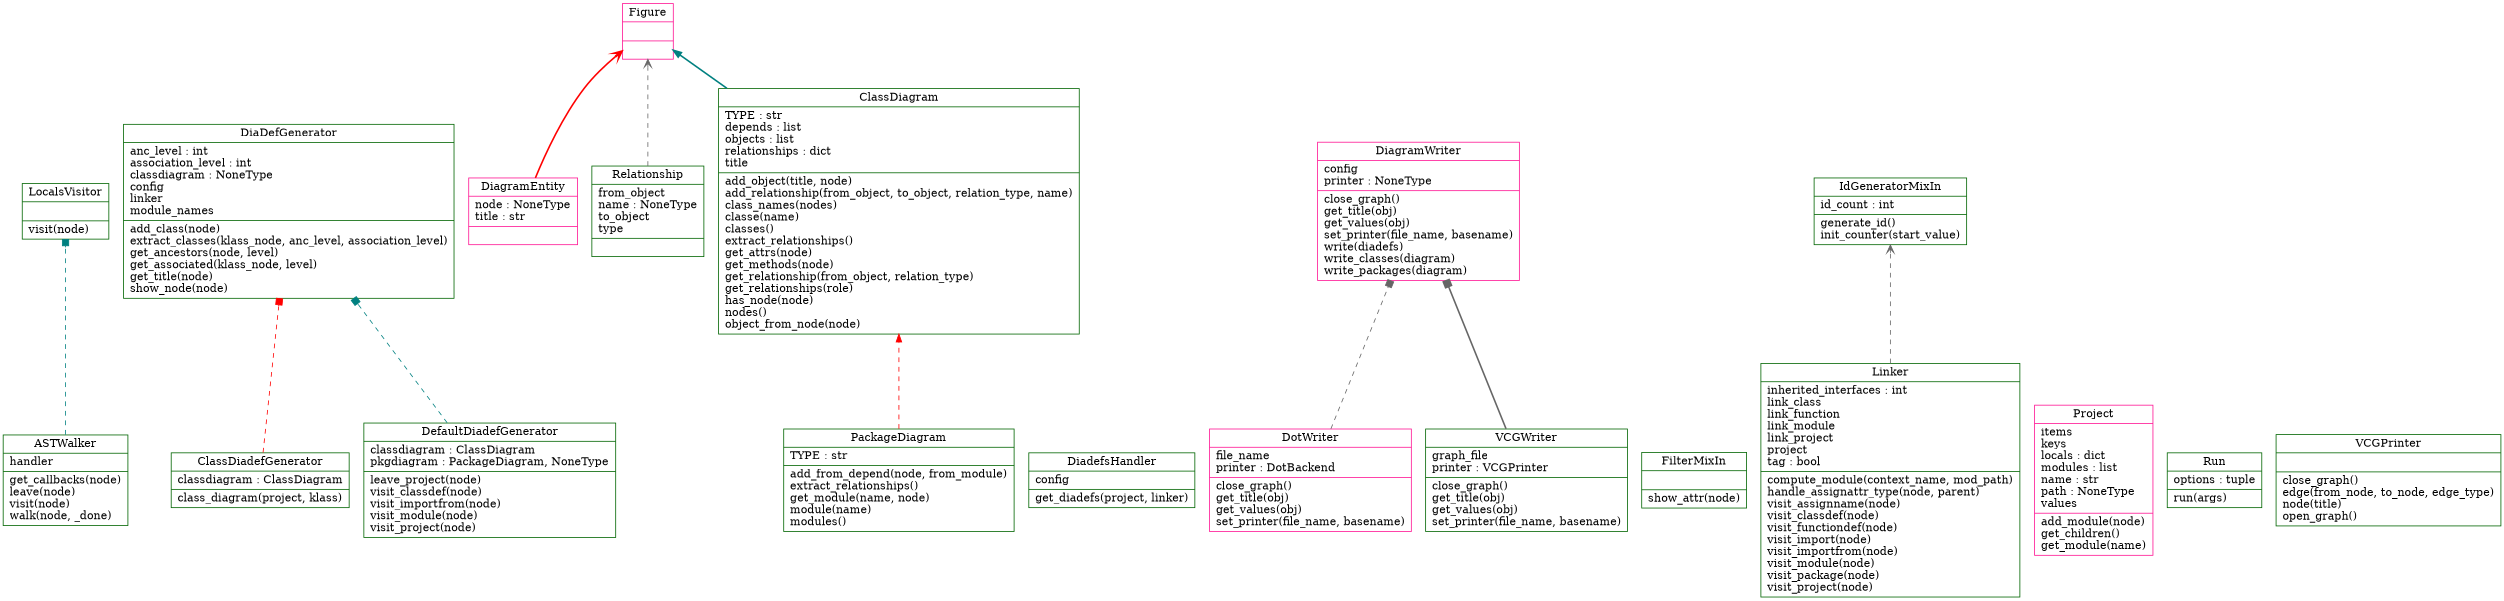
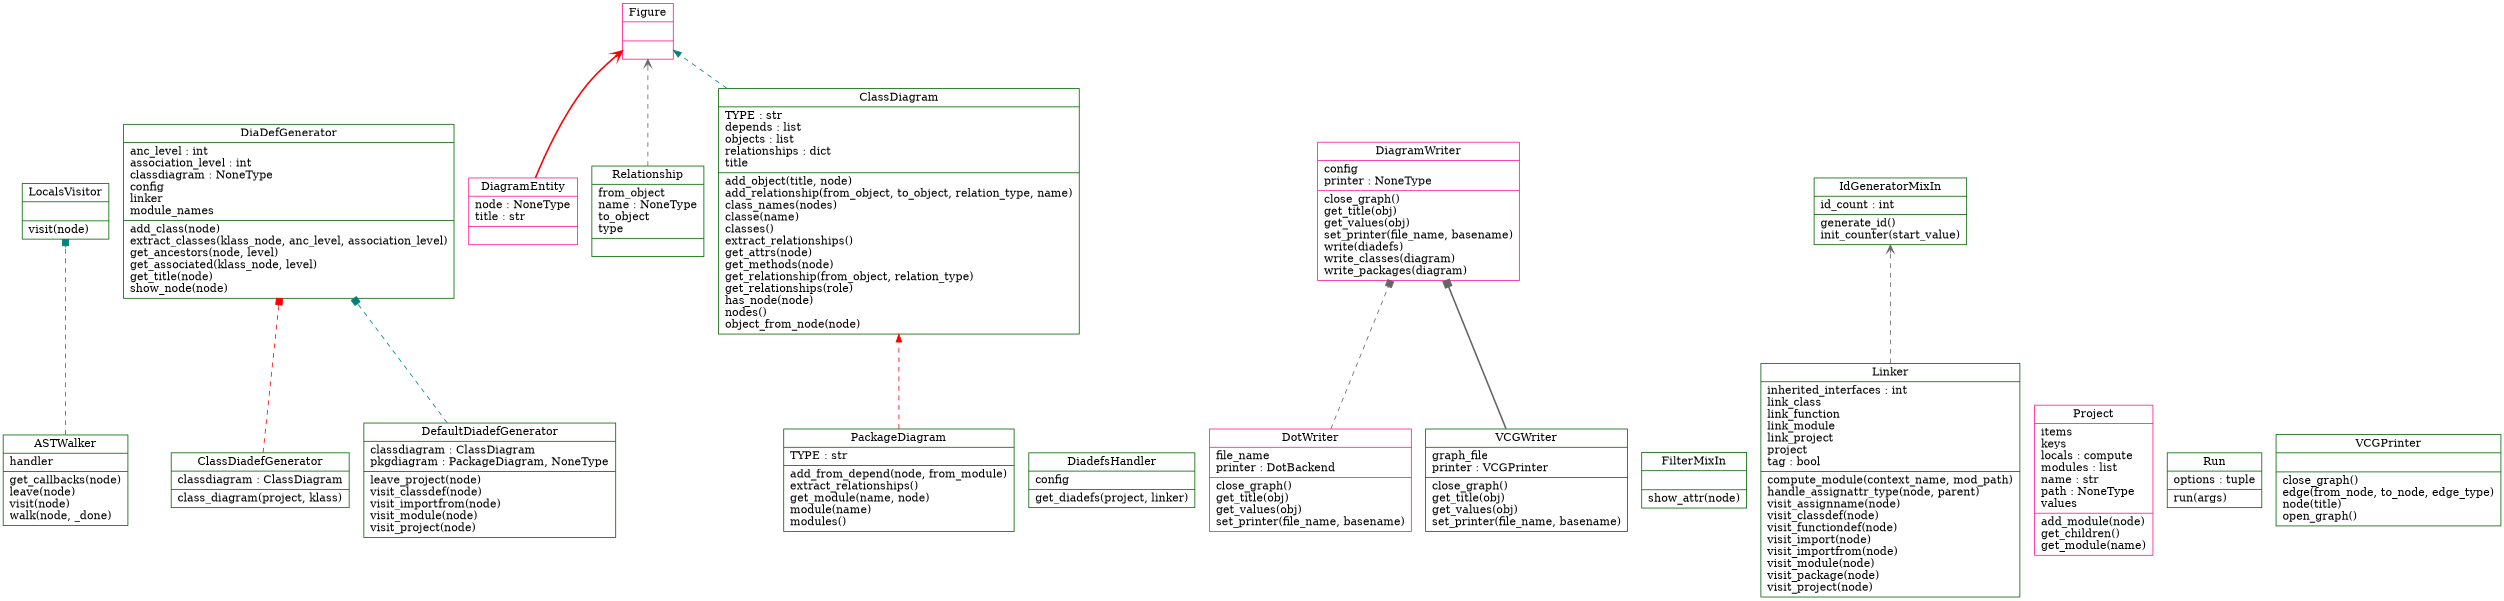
edge "ClassDiagram" -> "Figure": style bold -> dashed
node "Project": text "locals : dict" -> "locals : compute"
